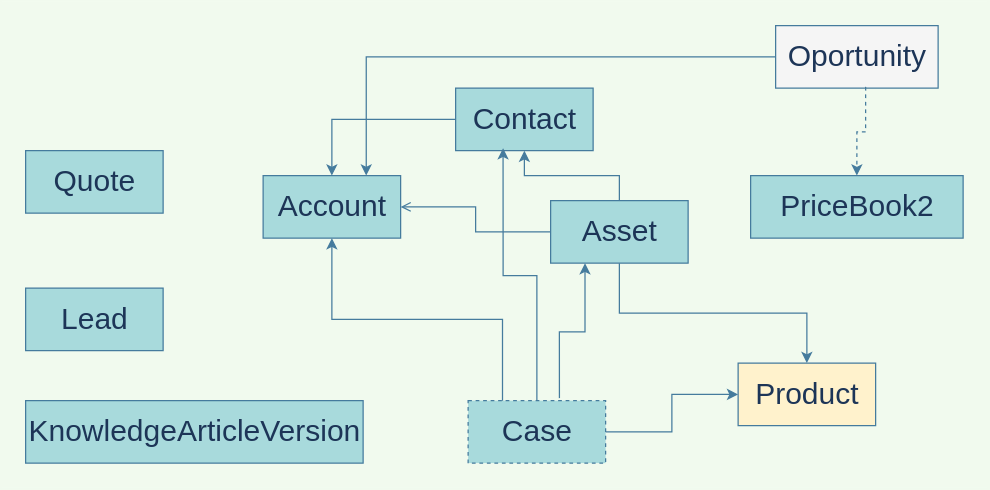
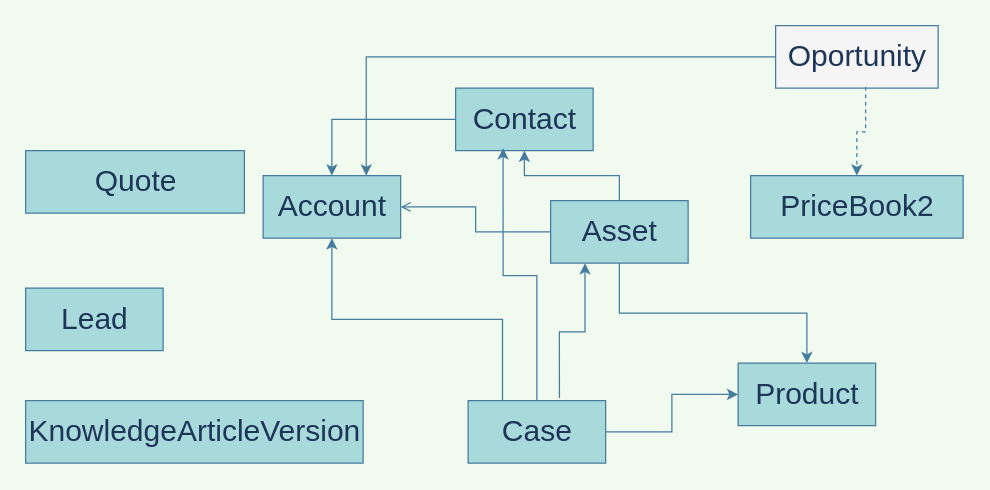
node "Quote": size 138x63 -> 219x63
node "Product": fillcolor #fff2cc -> #a8dadc
node "Case": style dashed -> solid
